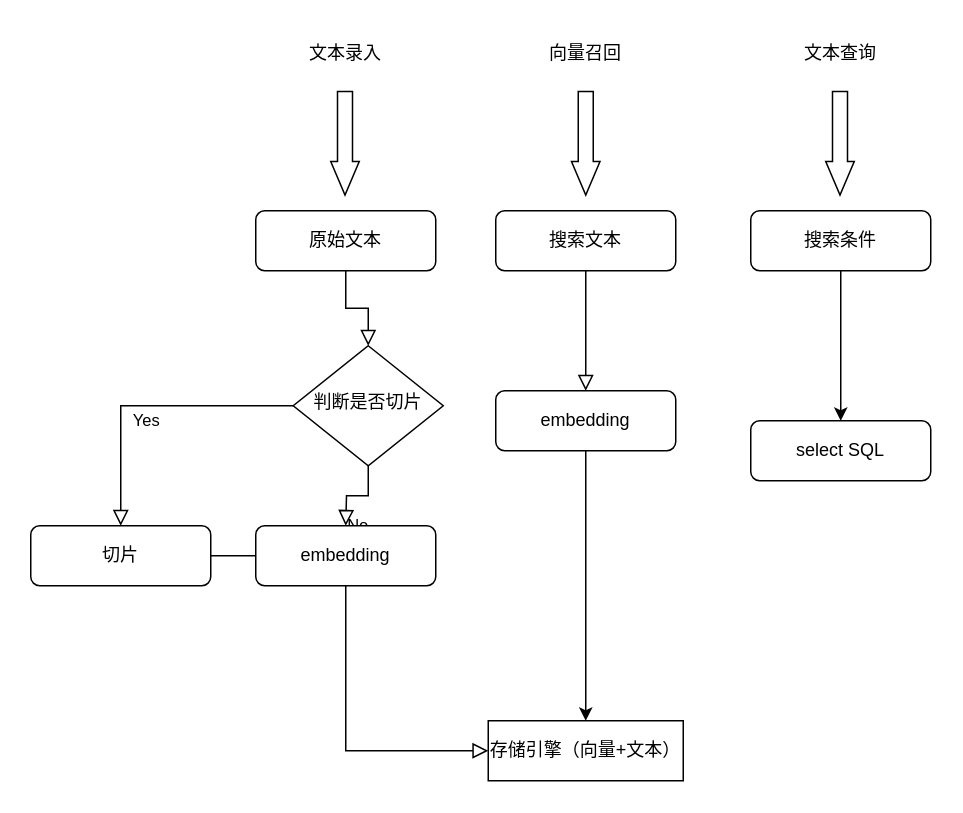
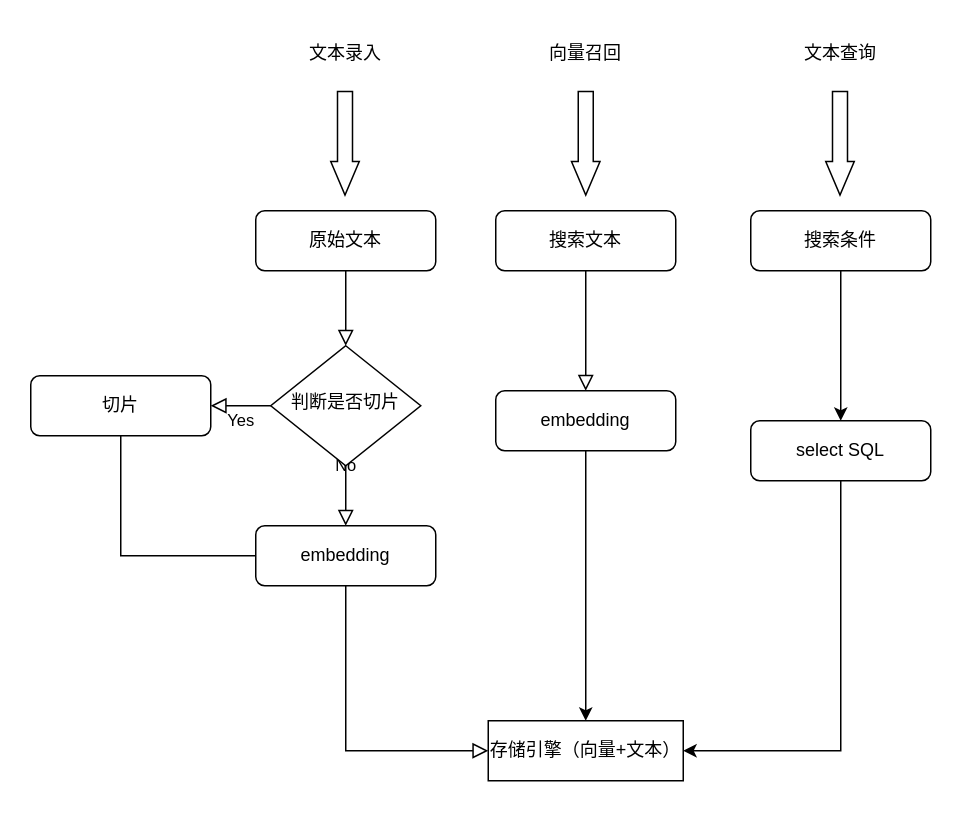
node "判断是否切片": moved (368, 406) -> (346, 406)
node "切片": moved (121, 556) -> (121, 406)
edge "select SQL" -> "存储引擎（向量+文本）": added
